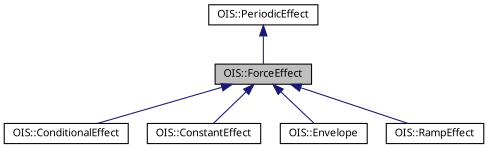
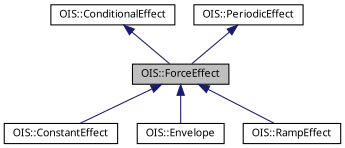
edge "OIS::ConditionalEffect" -> "OIS::ForceEffect": reversed
